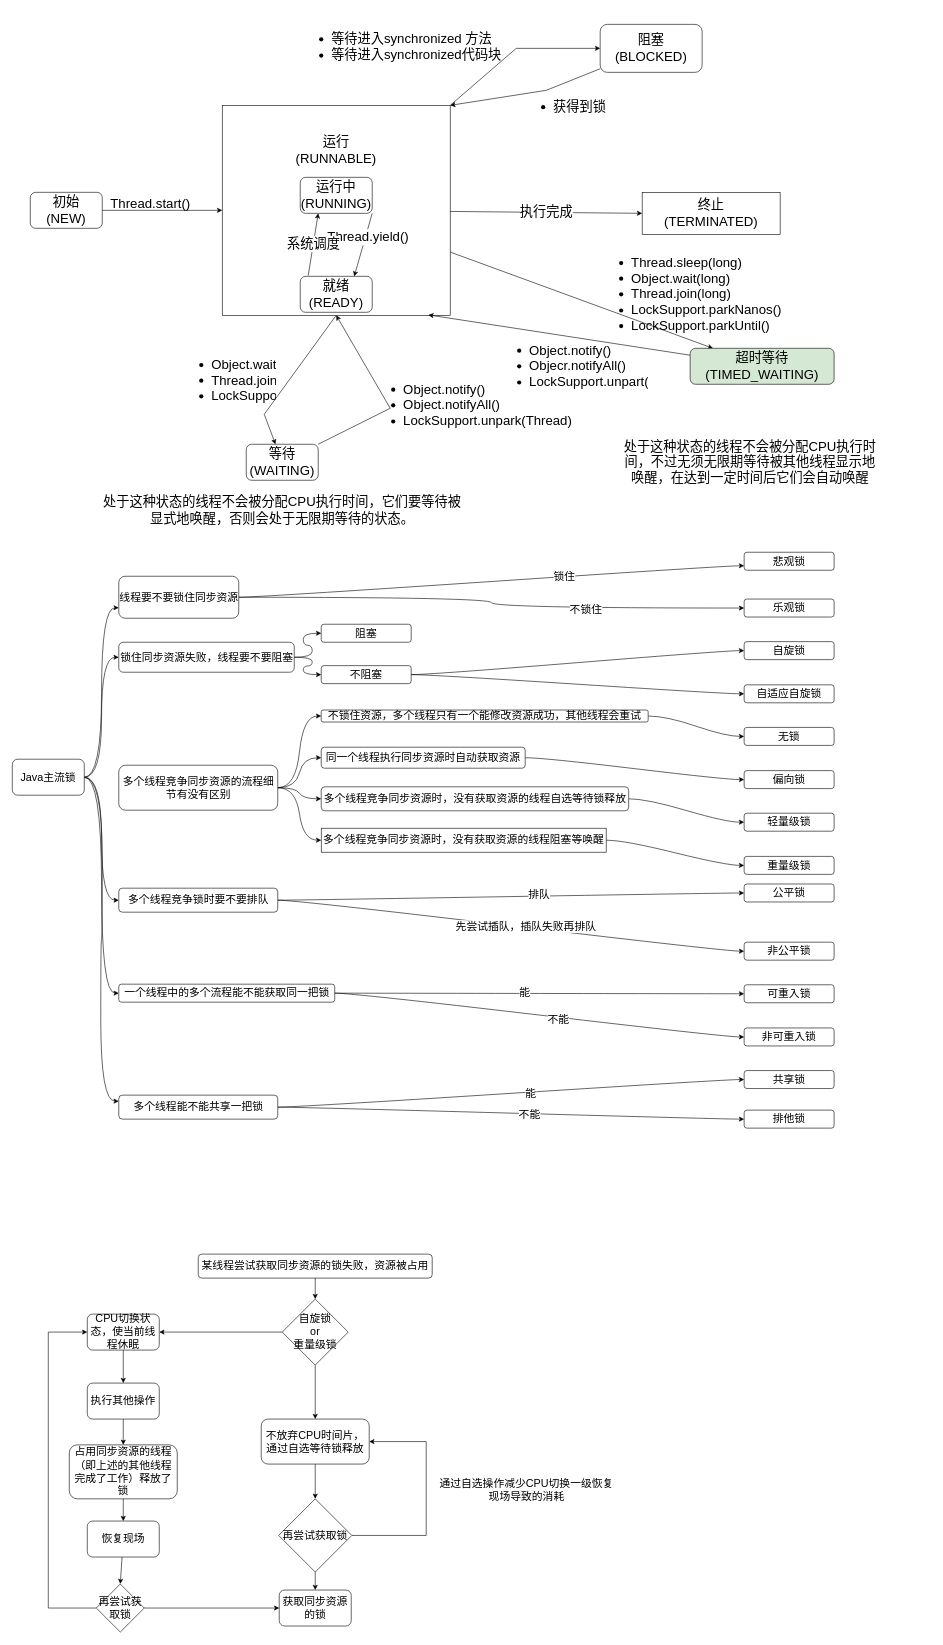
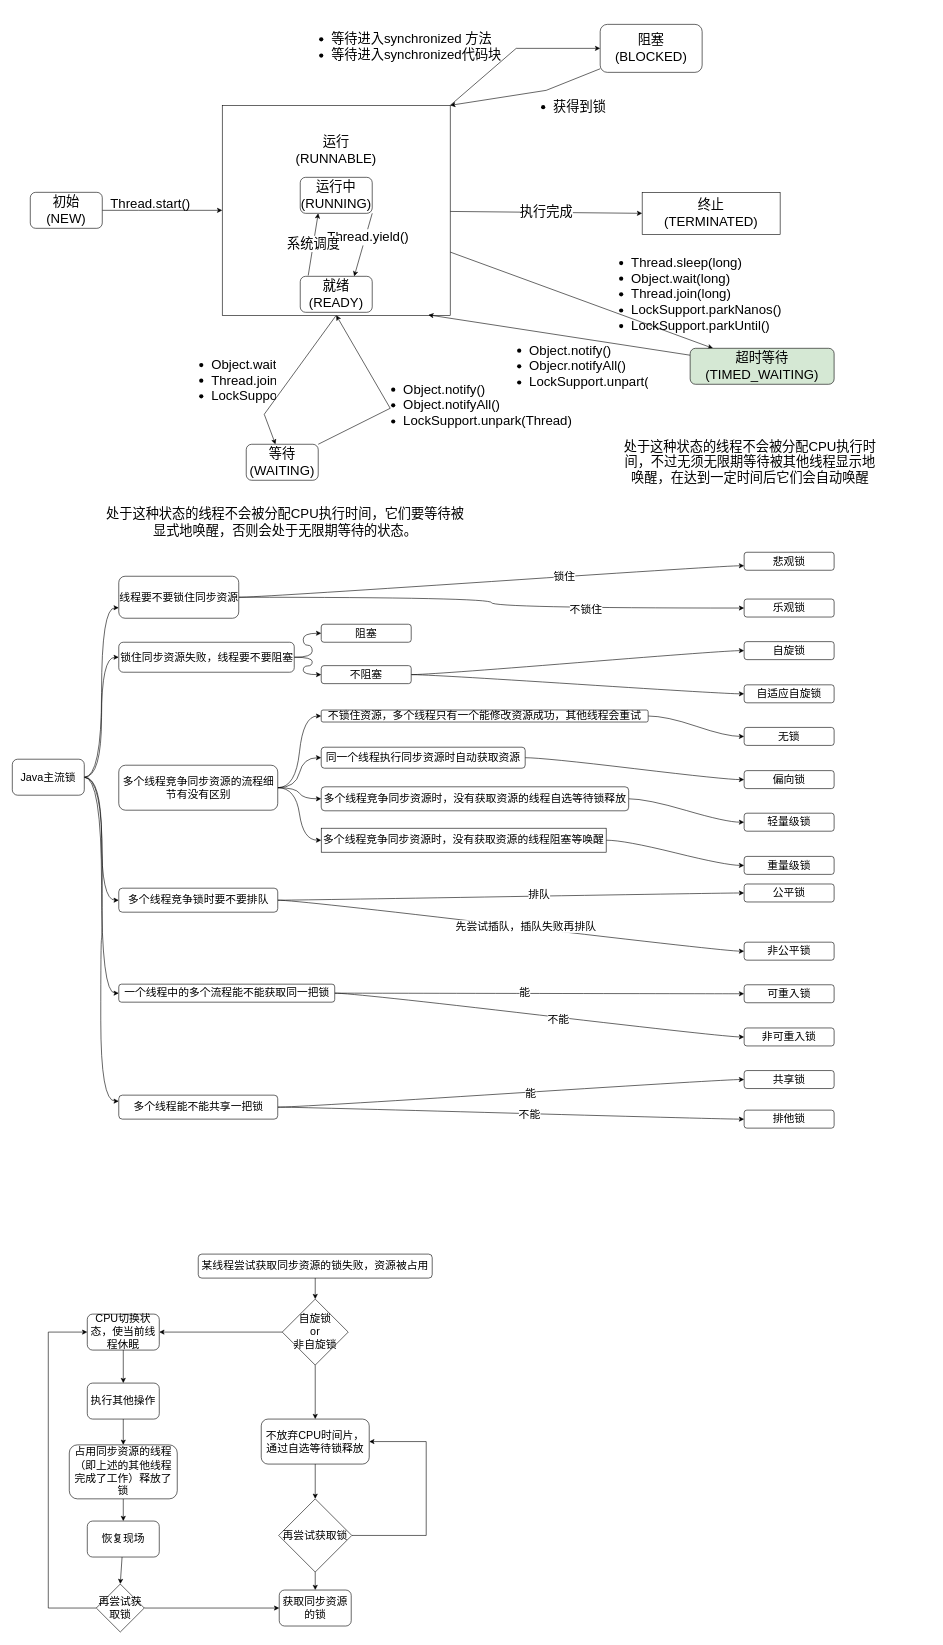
node "处于这种状态的线程不会被分配CPU执行时间，它们要等待被显式地唤醒，否则会处于无限期等待的状态。": moved (282, 510) -> (285, 522)
node "自旋锁or重量级锁": label "自旋锁or重量级锁" -> "自旋锁or非自旋锁"
node "通过自选操作减少CPU切换一级恢复现场导致的消耗": removed
